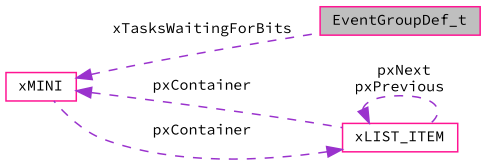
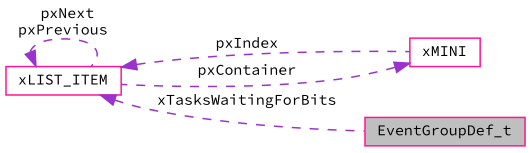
edge "EventGroupDef_t" -> "xMINI": now "EventGroupDef_t" -> "xLIST_ITEM"
edge "xMINI" -> "xLIST_ITEM": label " pxContainer" -> " pxIndex"
